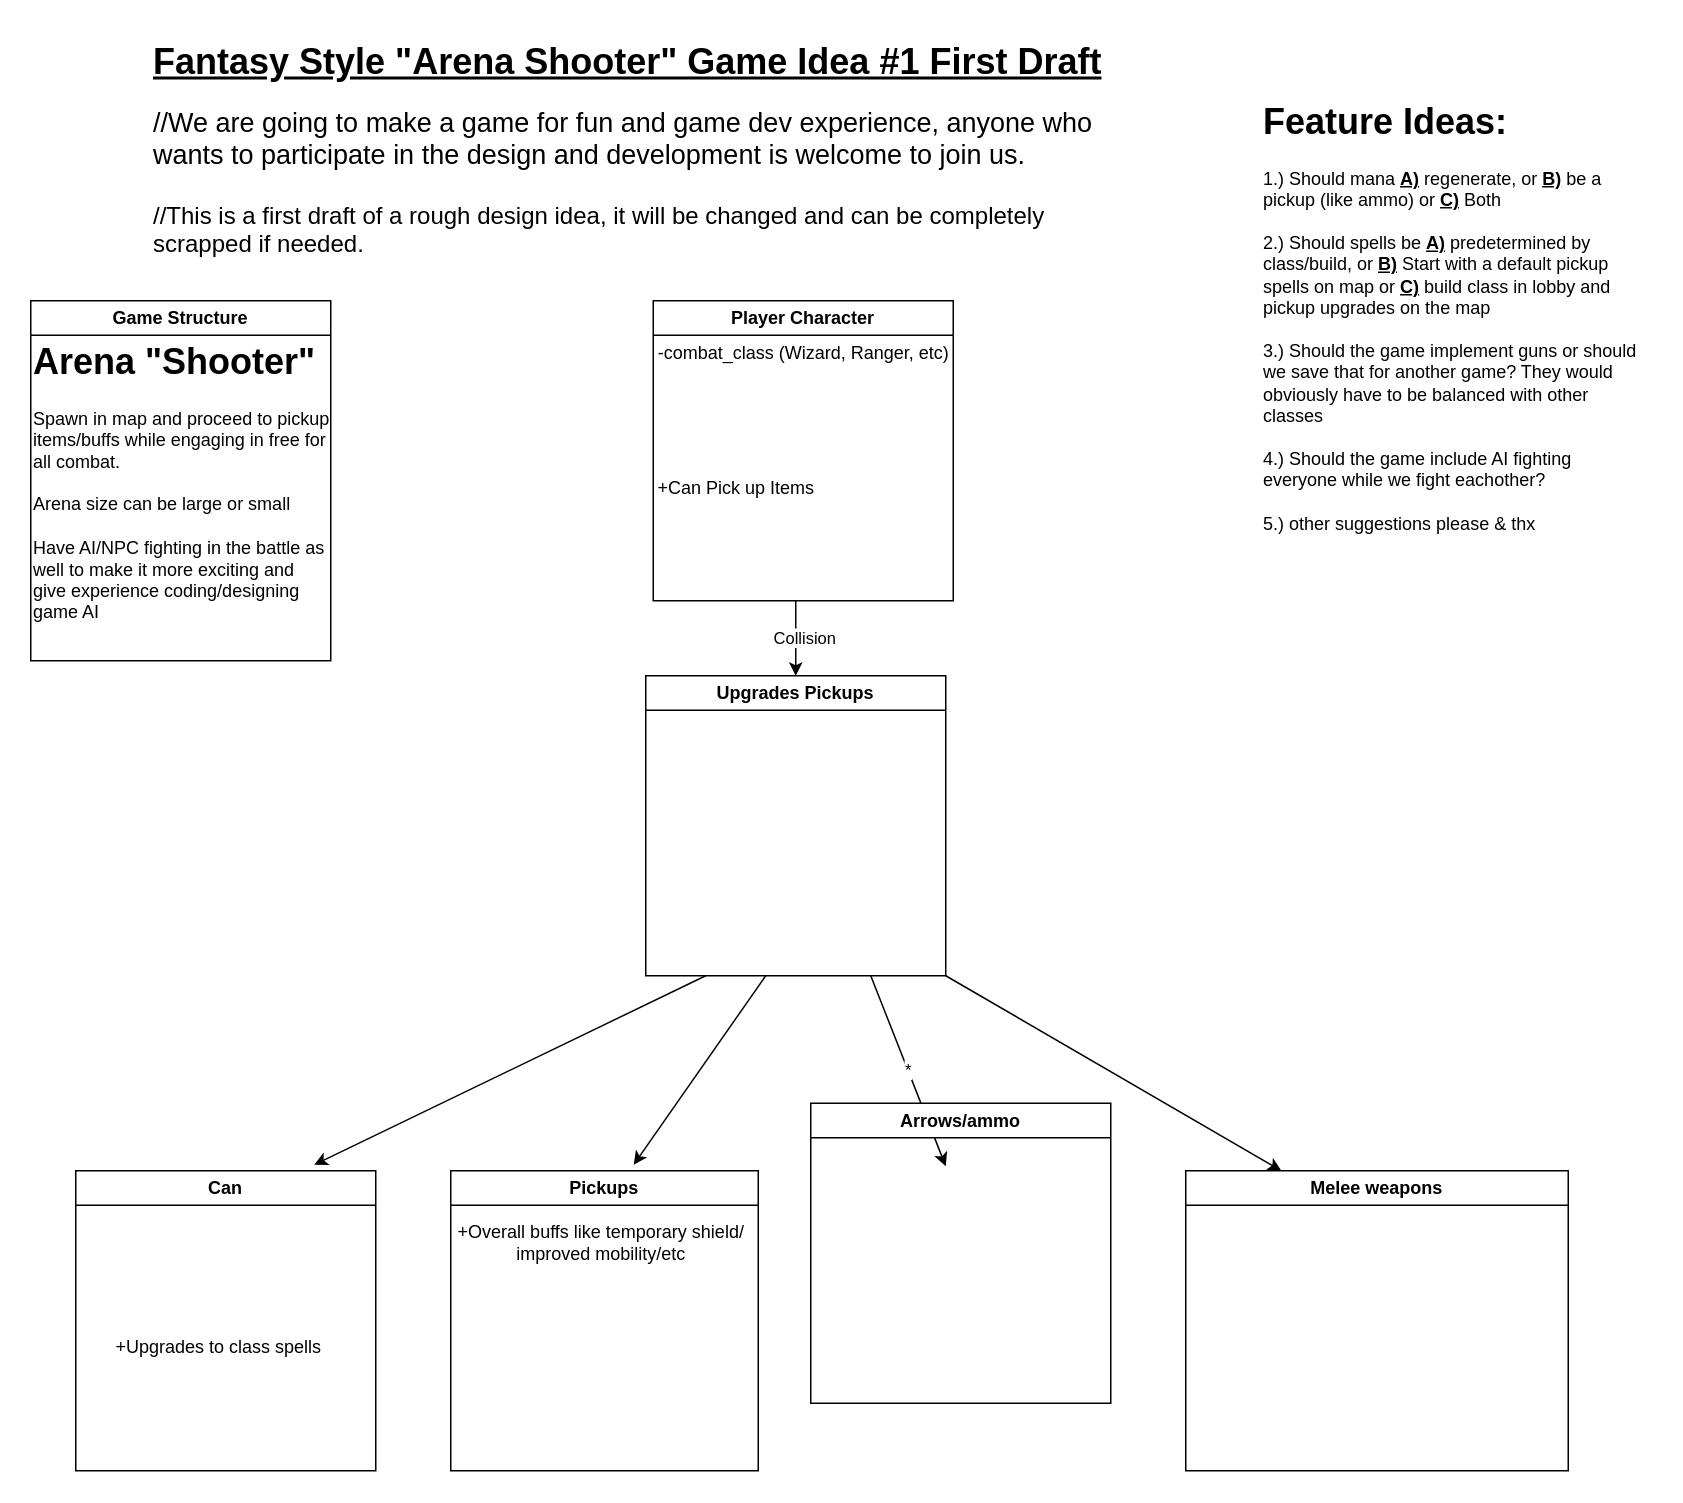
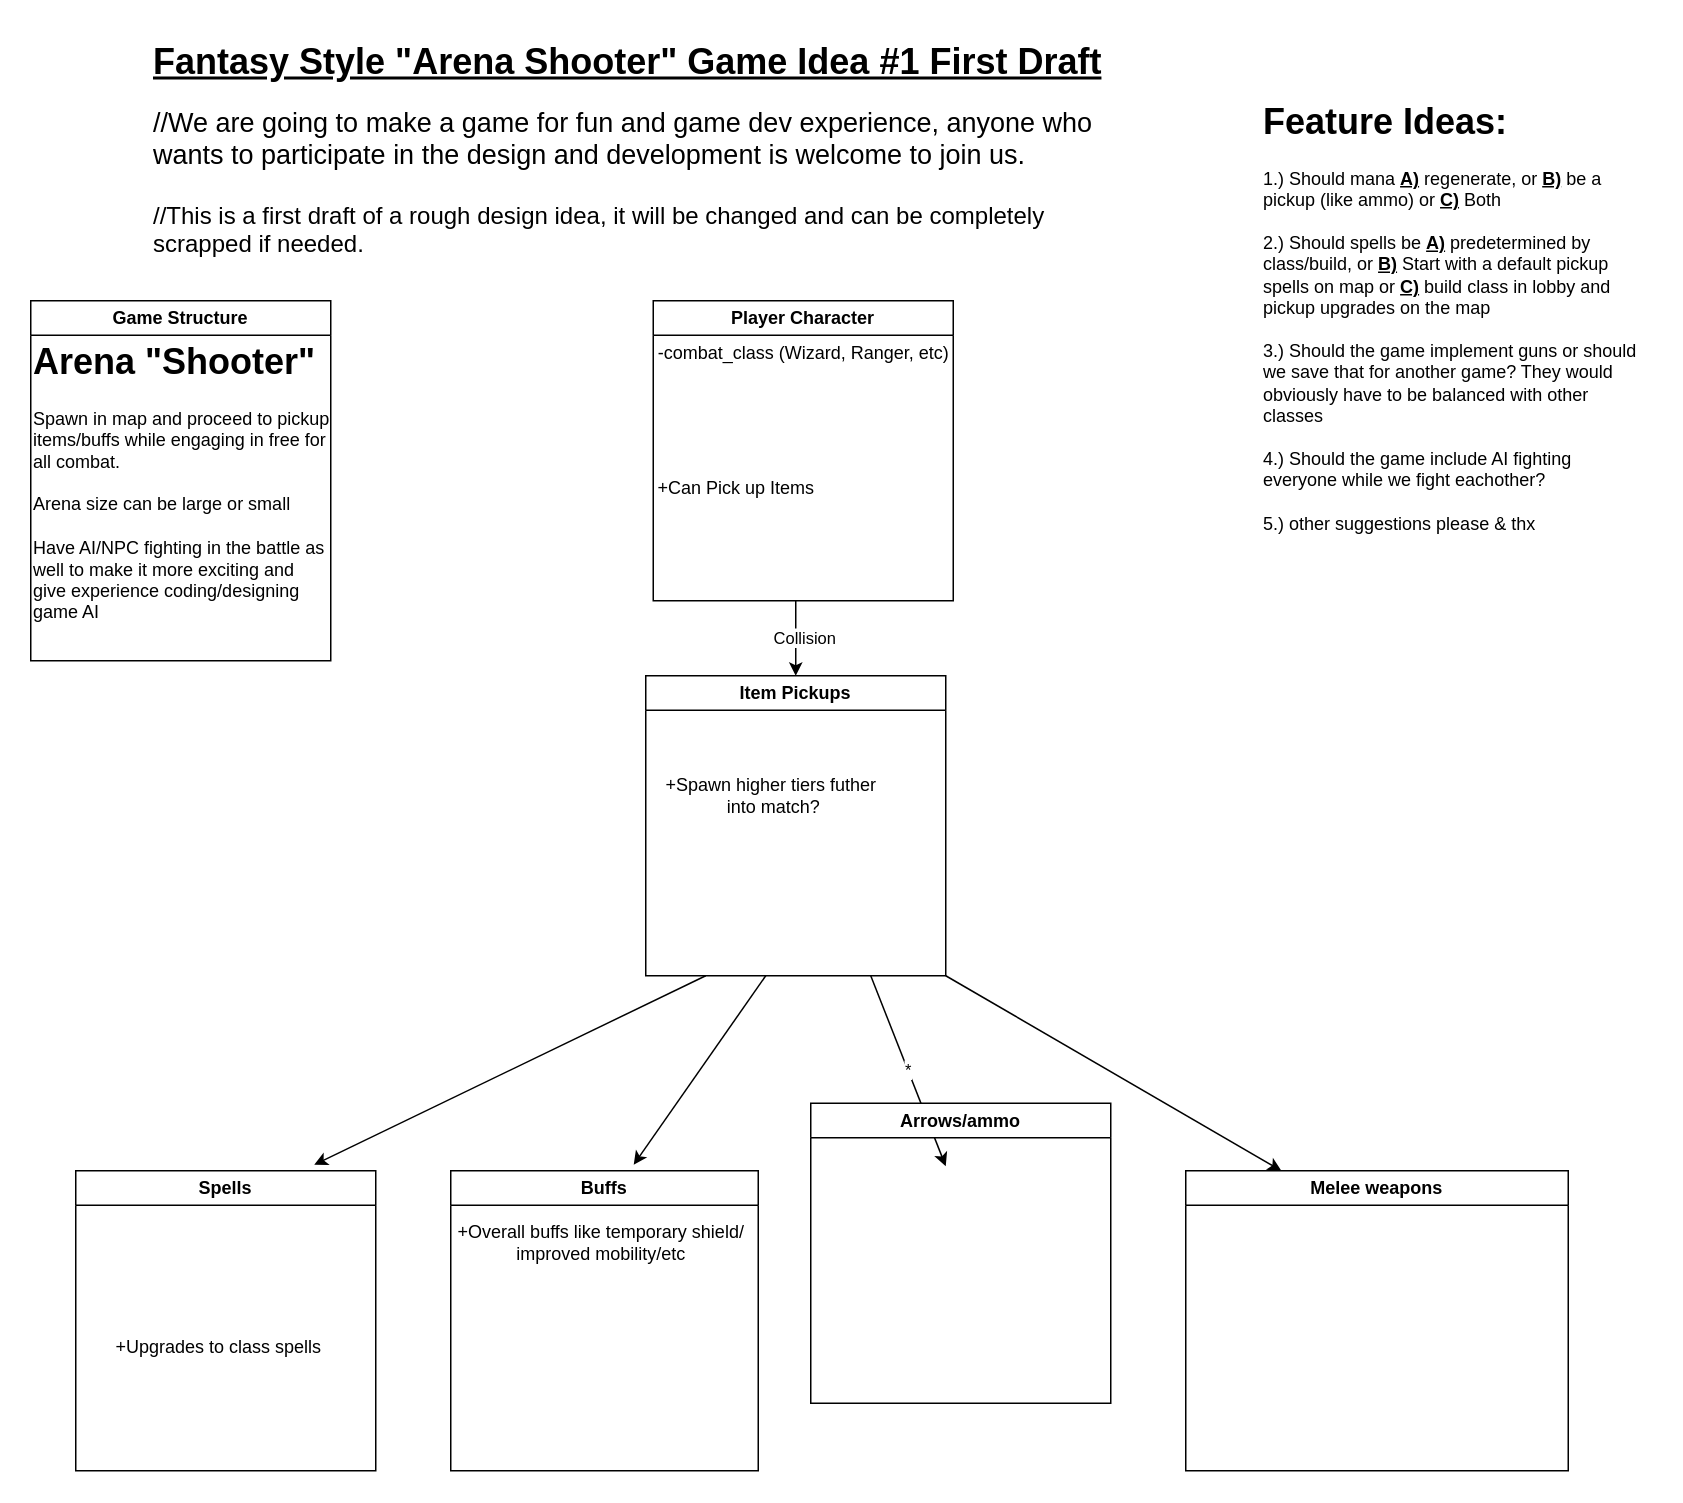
node "Upgrades Pickups": label "Upgrades Pickups" -> "Item Pickups"
node "+Spawn higher tiers futher into match?": added
node "Can": label "Can" -> "Spells"
node "Pickups": label "Pickups" -> "Buffs"
